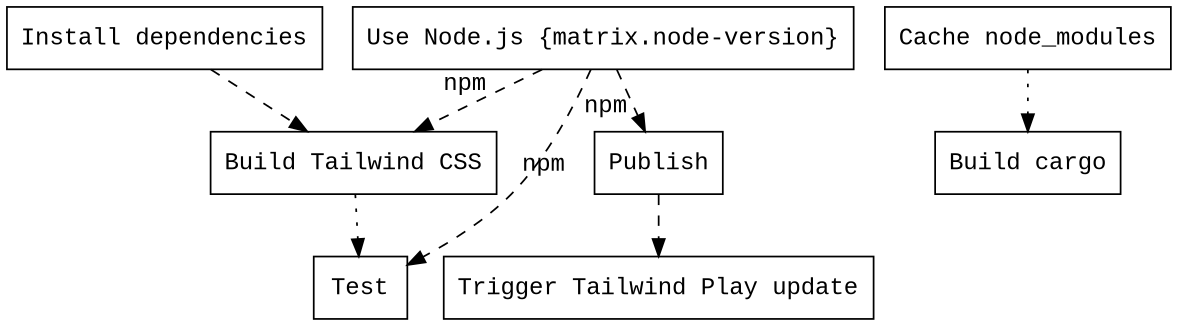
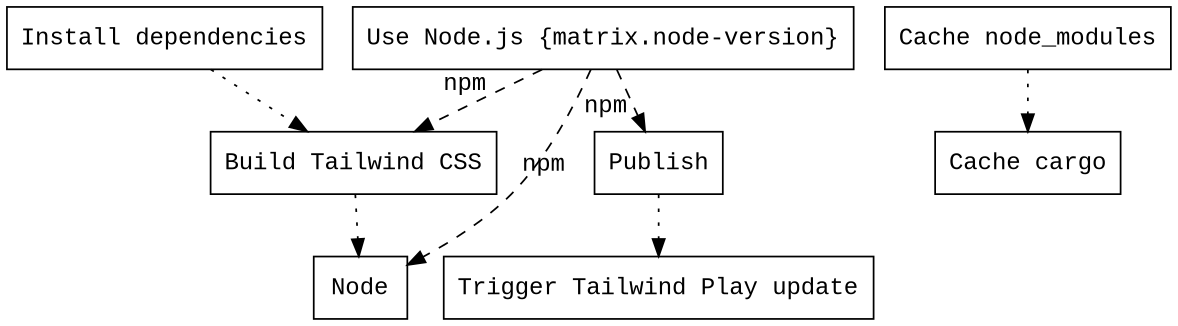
edge "Install dependencies" -> "Build Tailwind CSS": style dashed -> dotted
node "Build cargo": label "Build cargo" -> "Cache cargo"
edge "Publish" -> "Trigger Tailwind Play update": style dashed -> dotted
node "Test": label "Test" -> "Node"
